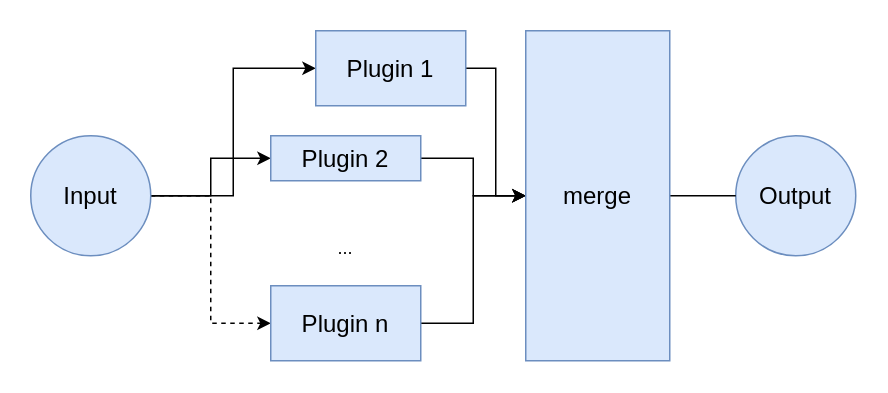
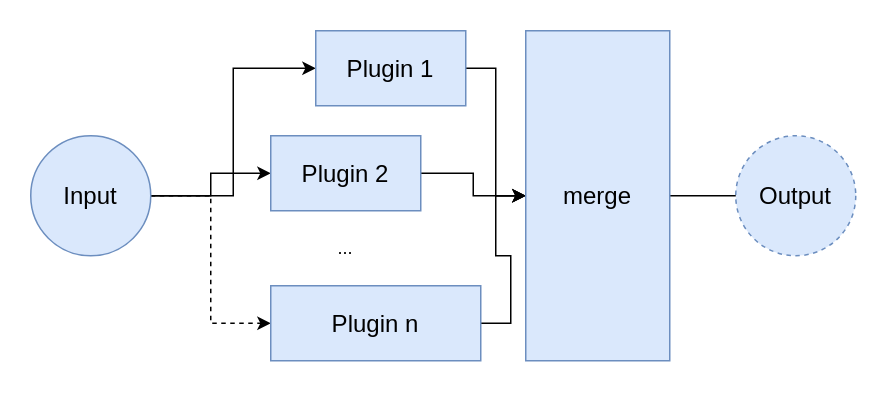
node "Plugin 2": size 150x45 -> 150x75
node "Output": style solid -> dashed
node "Plugin n": size 150x75 -> 210x75
